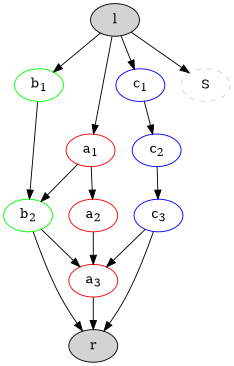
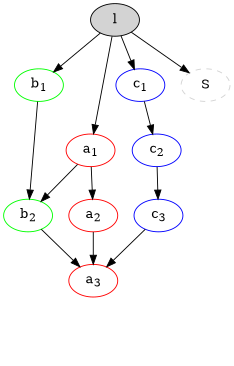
node "r": removed
